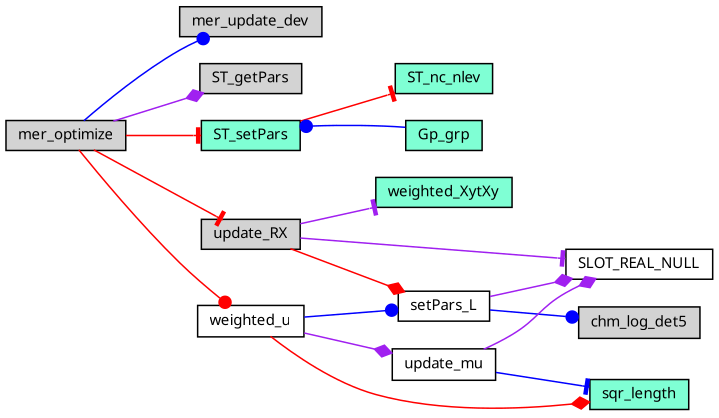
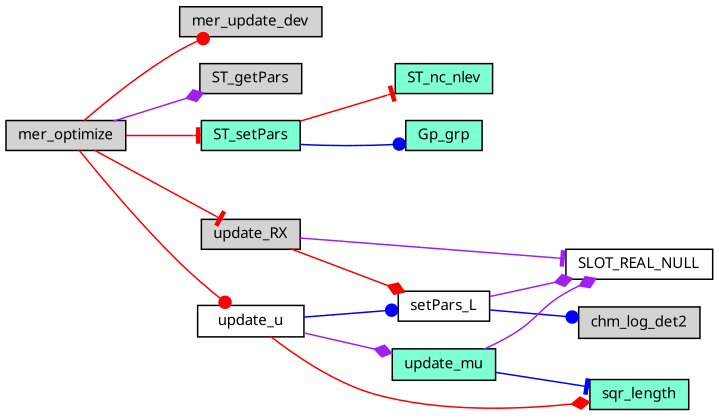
edge "mer_optimize" -> "mer_update_dev": color blue -> red
edge "Gp_grp" -> "ST_setPars": reversed
node "weighted_XytXy": removed
node "weighted_u": label "weighted_u" -> "update_u"
node "chm_log_det5": label "chm_log_det5" -> "chm_log_det2"
node "update_mu": fillcolor white -> aquamarine
